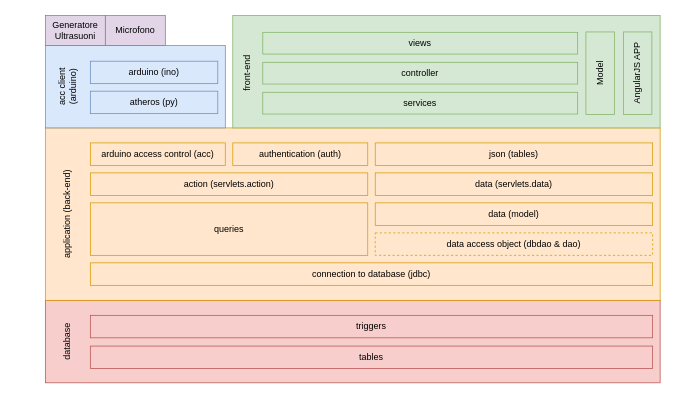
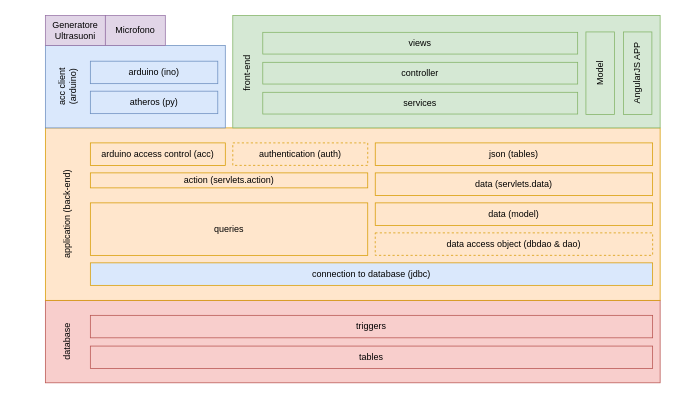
node "authentication (auth)": style solid -> dashed
node "action (servlets.action)": size 278x23 -> 278x15
node "connection to database (jdbc)": fillcolor #ffe6cc -> #dae8fc
